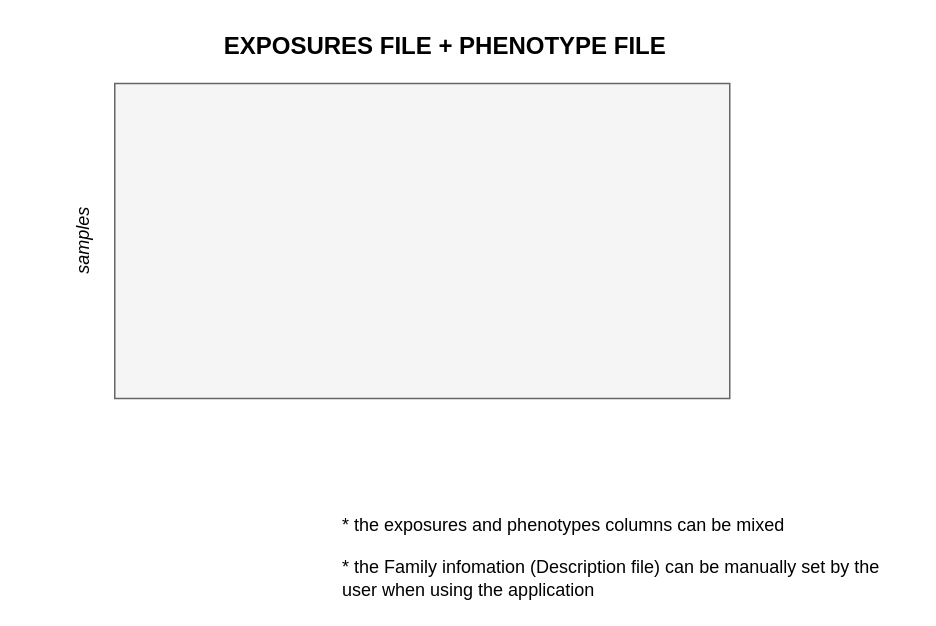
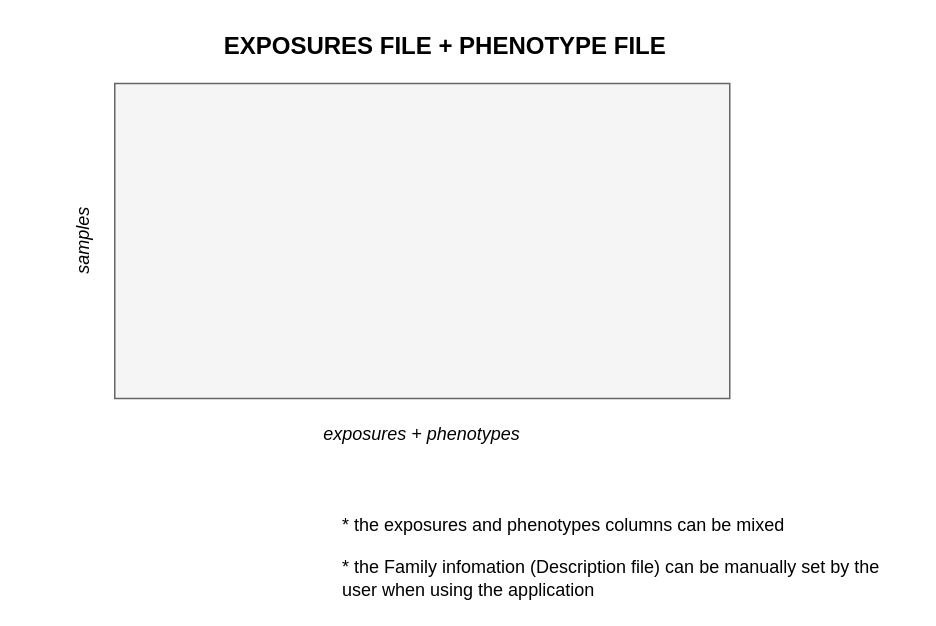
node "exposures + phenotypes": added
